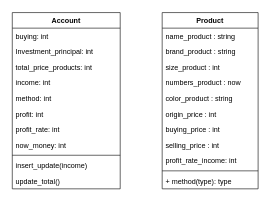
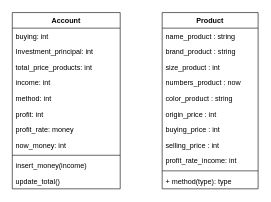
node "profit_rate: int": label "profit_rate: int" -> "profit_rate: money"
node "insert_update(income)": label "insert_update(income)" -> "insert_money(income)"
